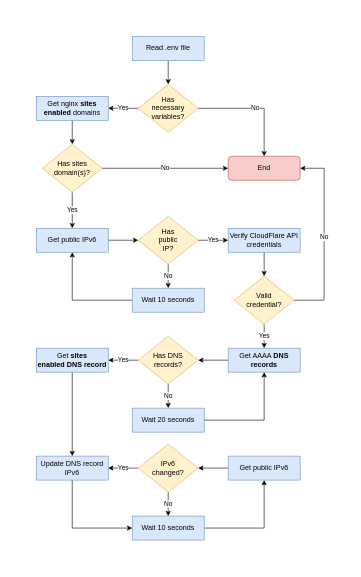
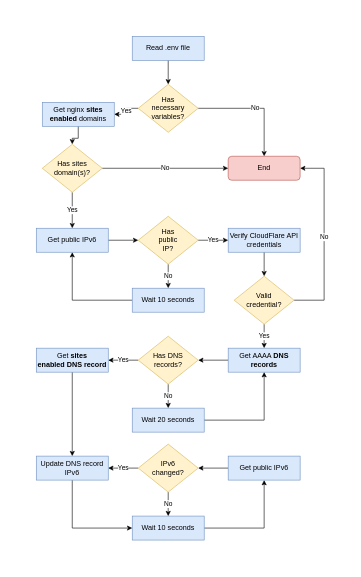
node "Get nginx sites enabled domains": moved (72, 108) -> (78, 114)
